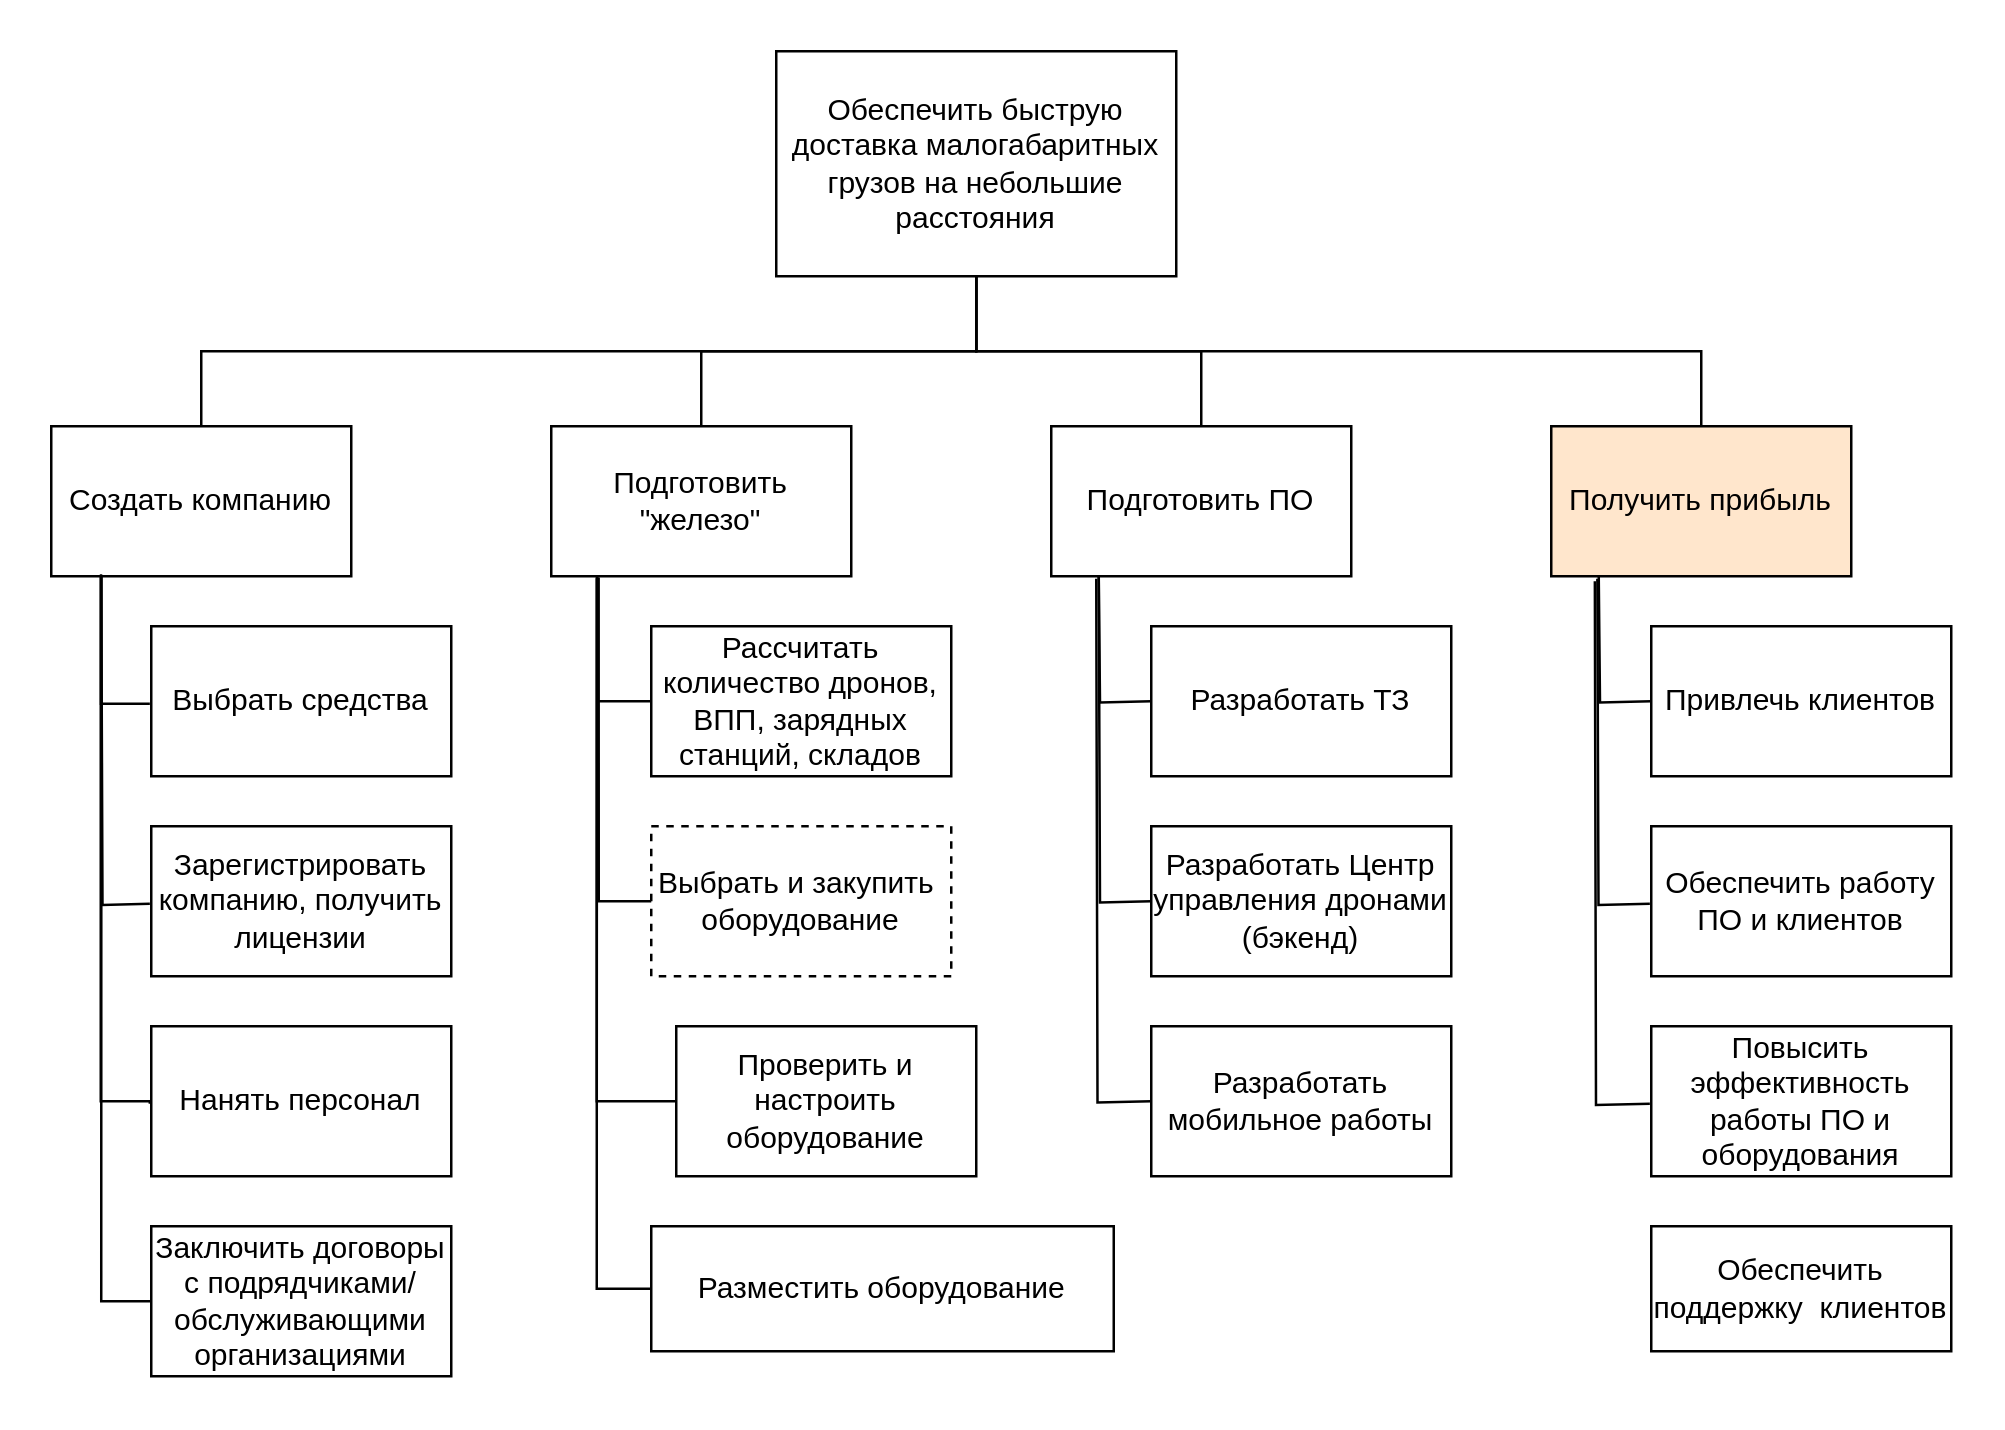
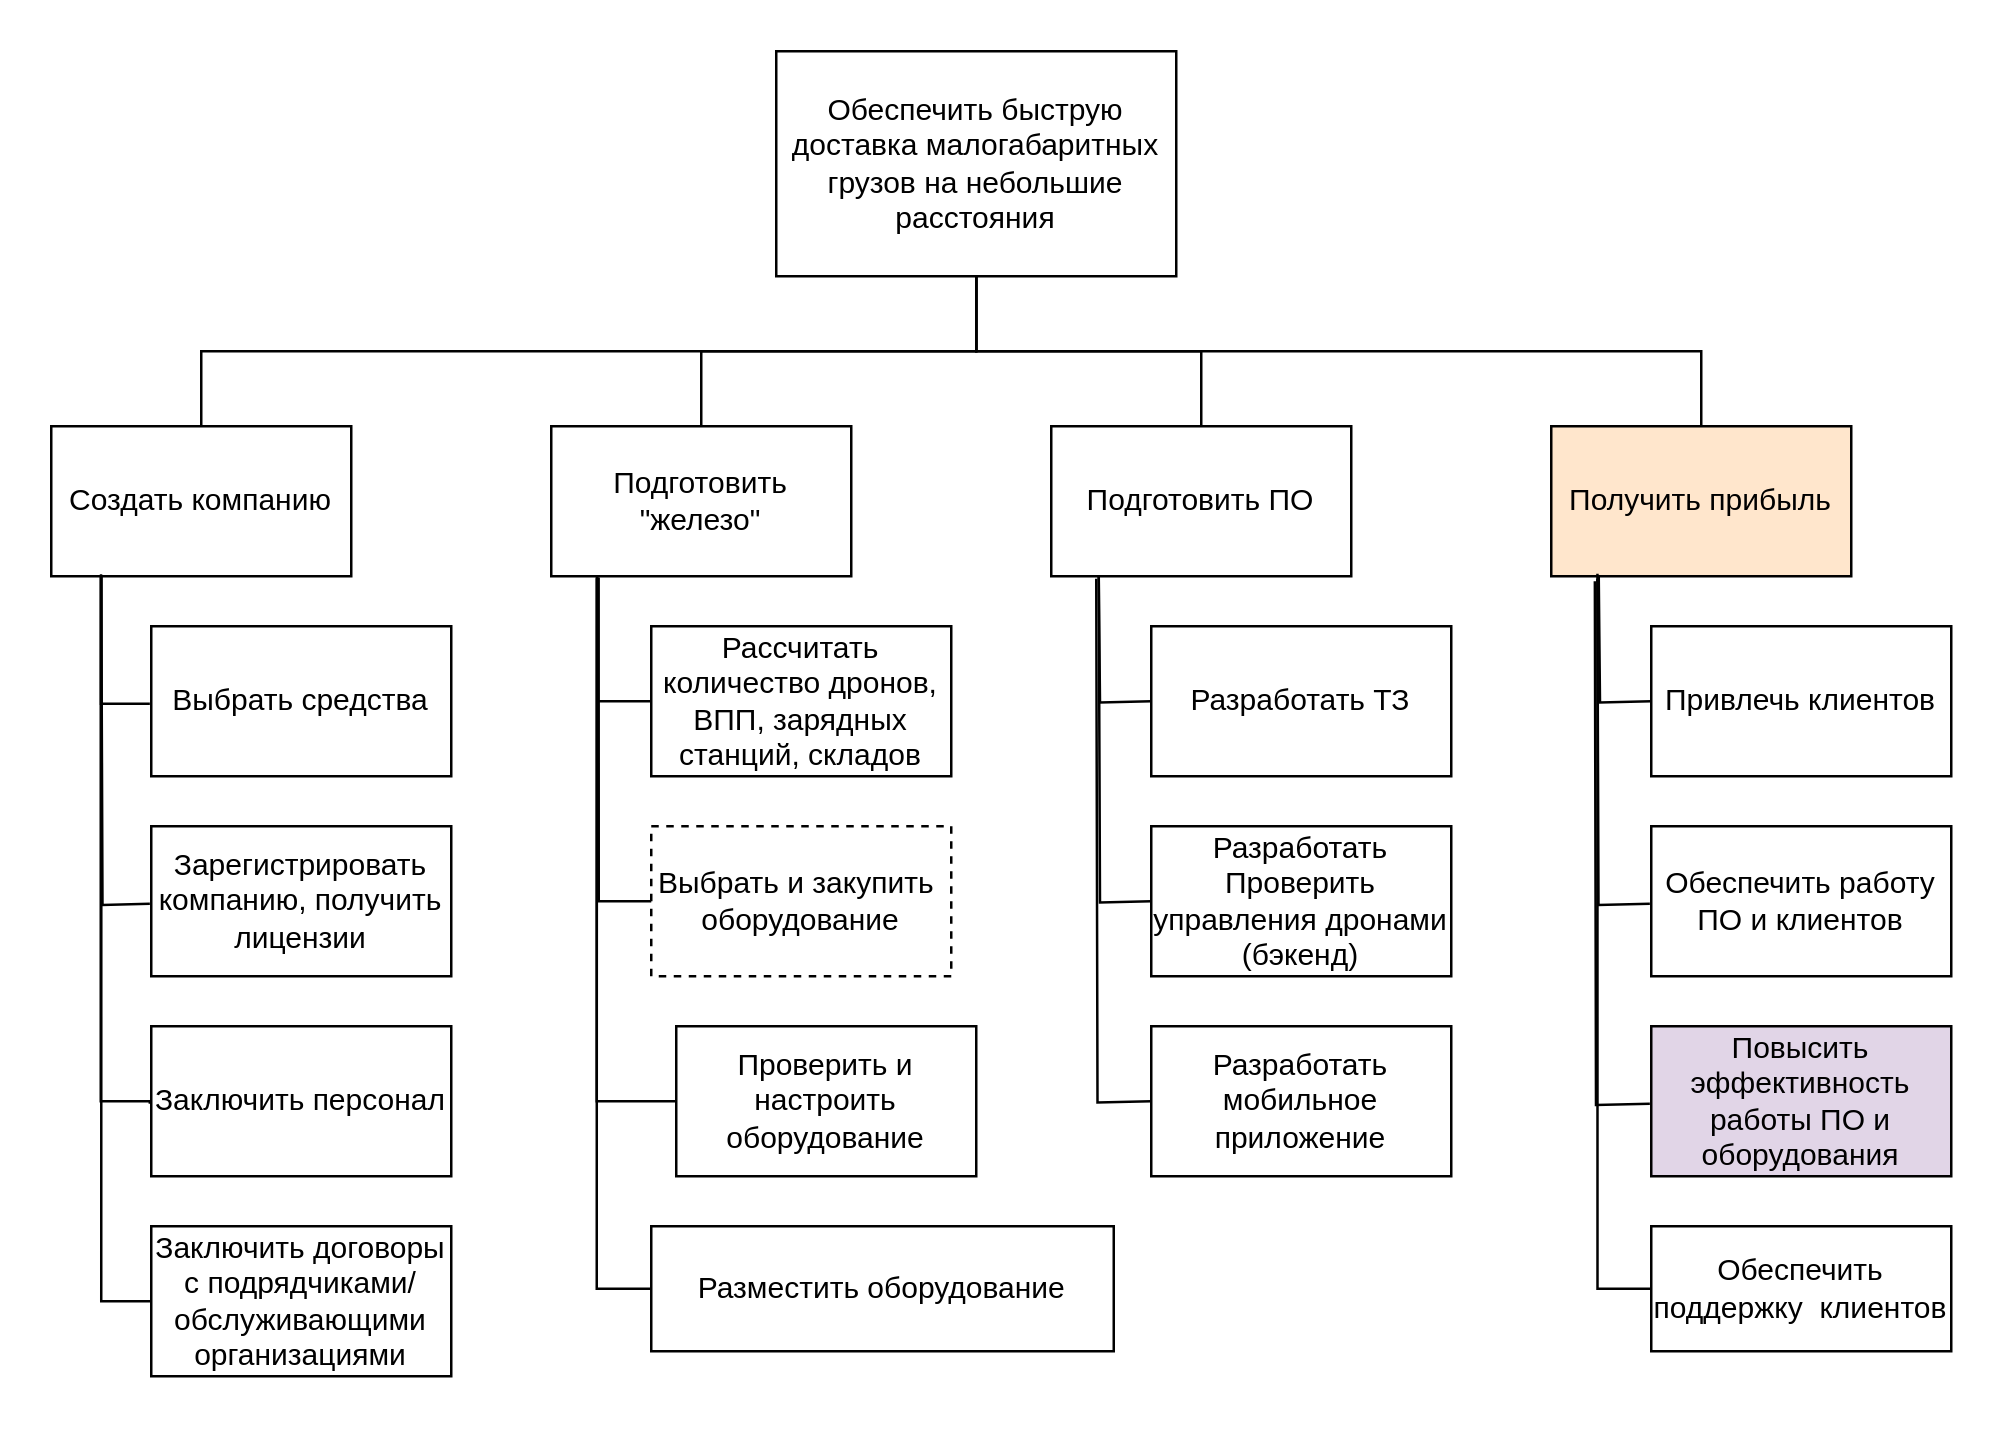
node "Разработать Центр управления дронами (бэкенд)": label "Разработать Центр управления дронами (бэкенд)" -> "Разработать Проверить управления дронами (бэкенд)"
node "Нанять персонал": label "Нанять персонал" -> "Заключить персонал"
node "Разработать мобильное работы": label "Разработать мобильное работы" -> "Разработать мобильное приложение"
node "Повысить эффективность работы ПО и оборудования": fillcolor #ffffff -> #e1d5e7
edge "Получить прибыль" -- "Обеспечить поддержку клиентов": added
